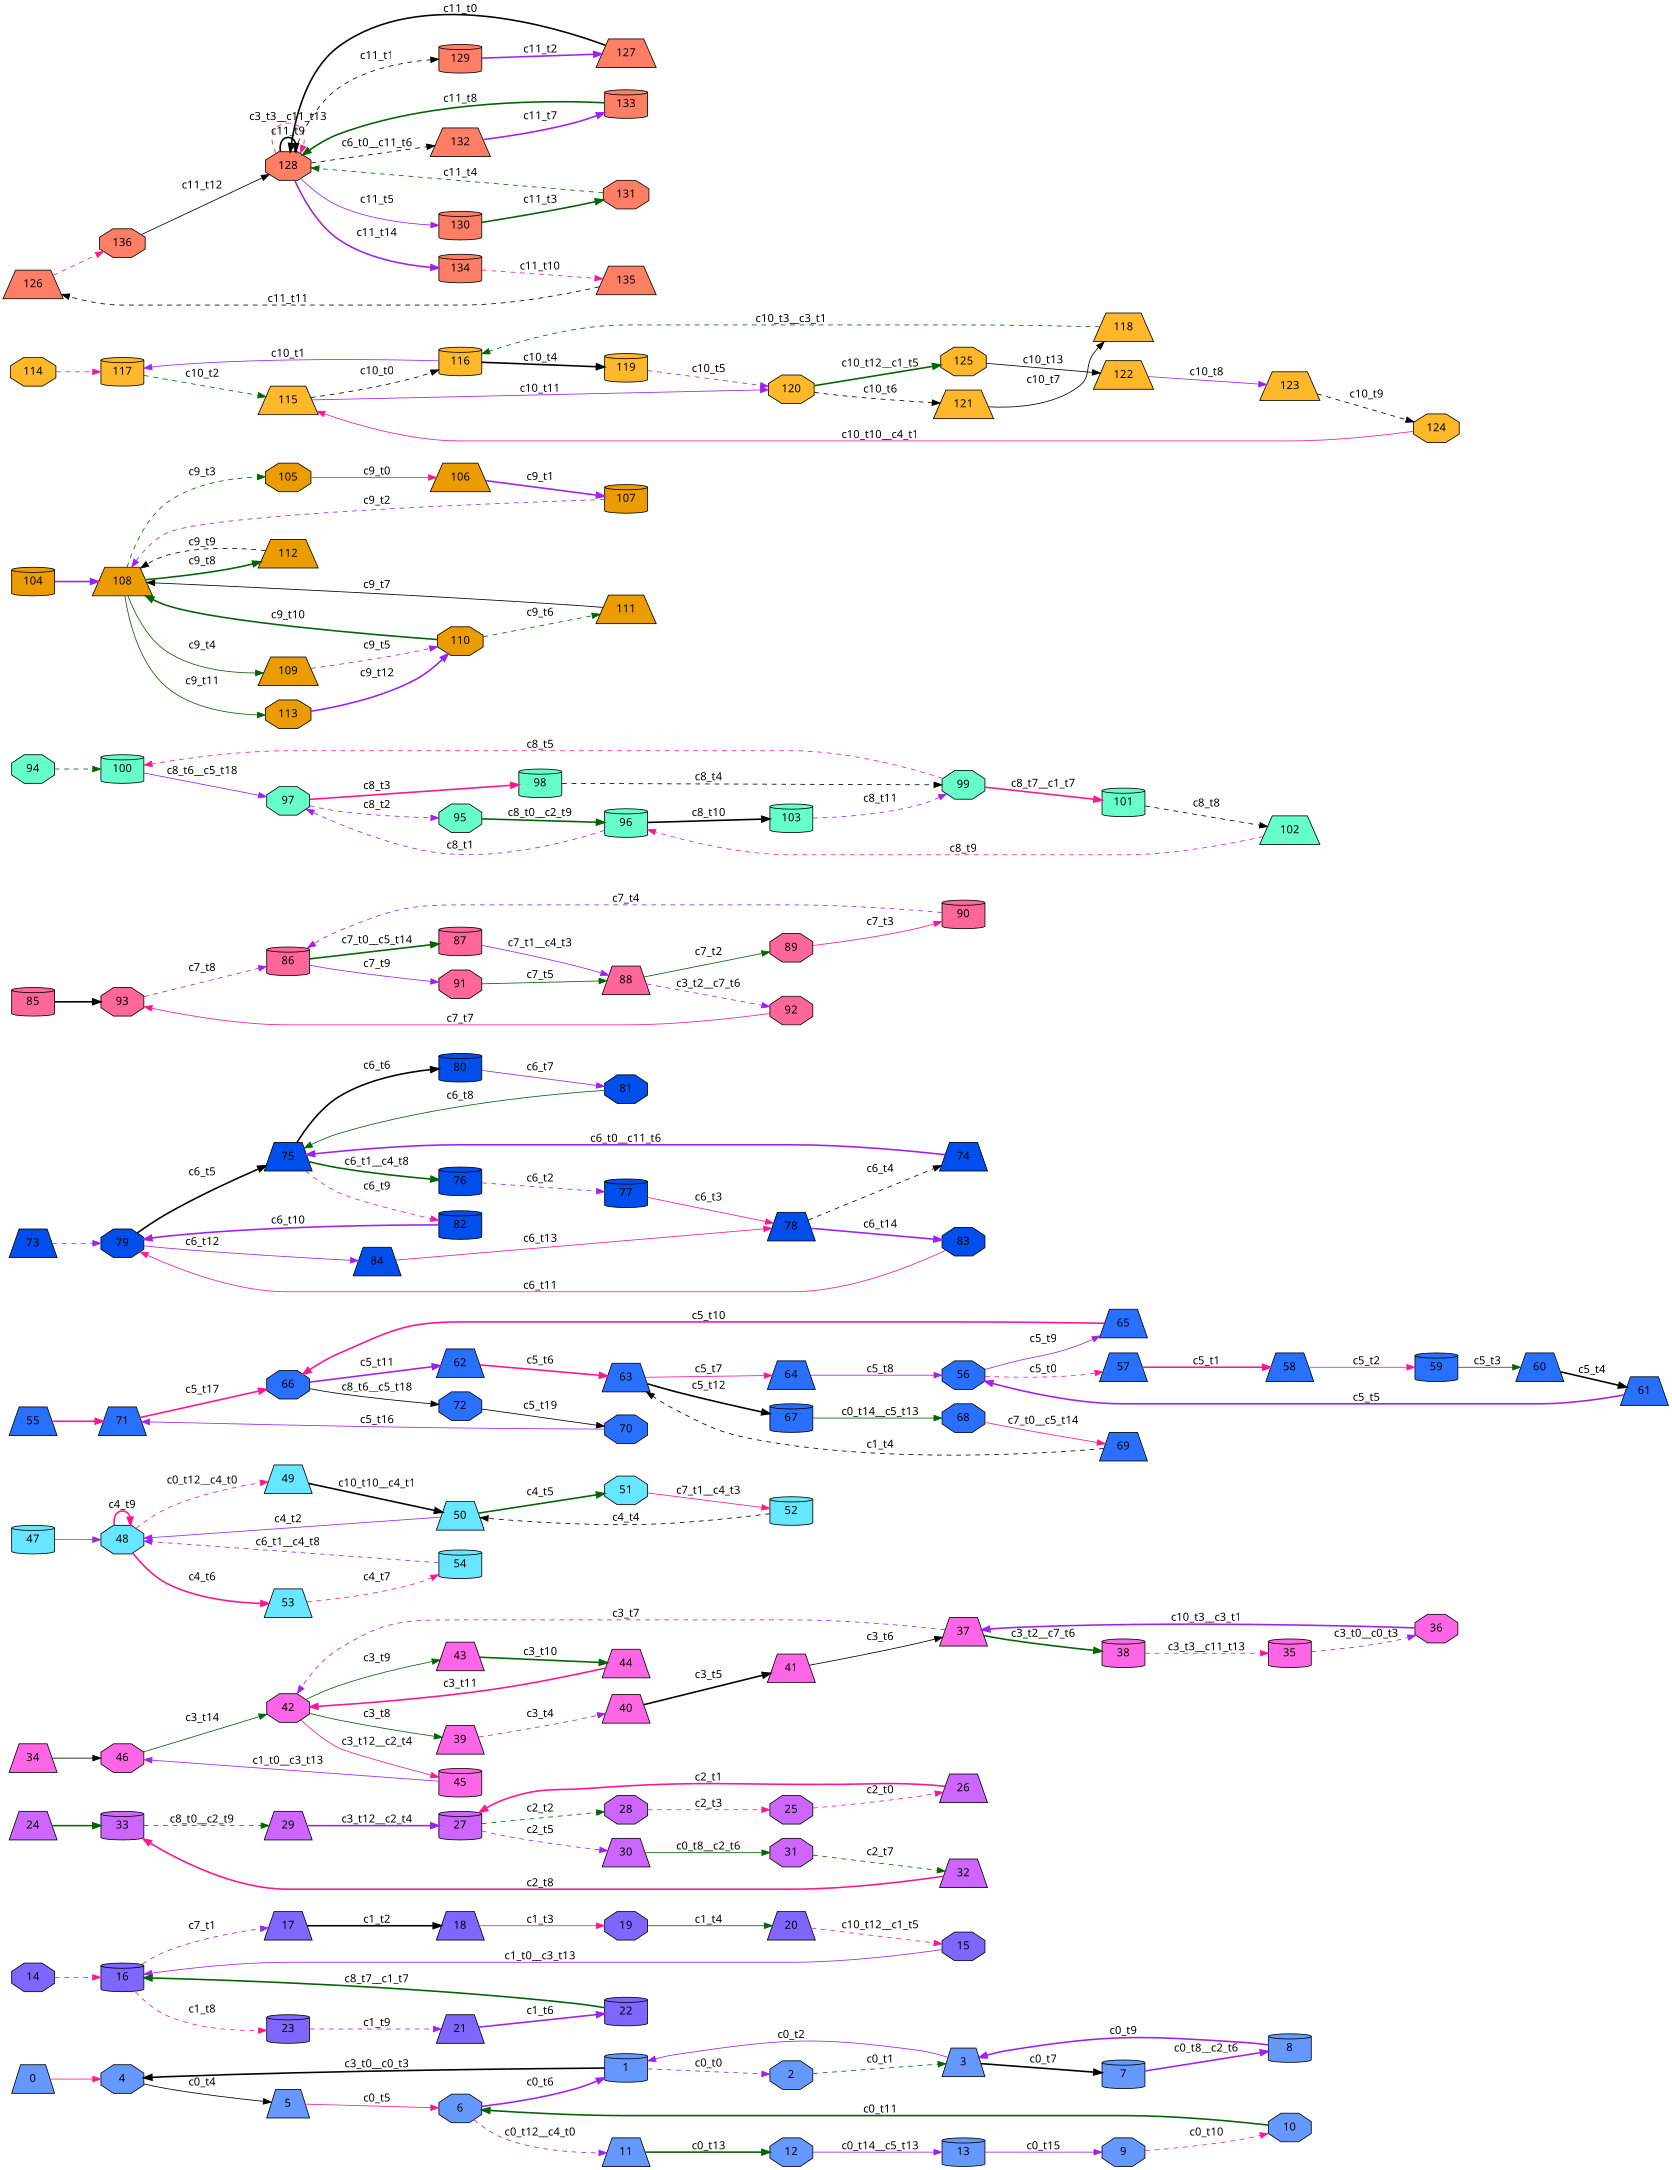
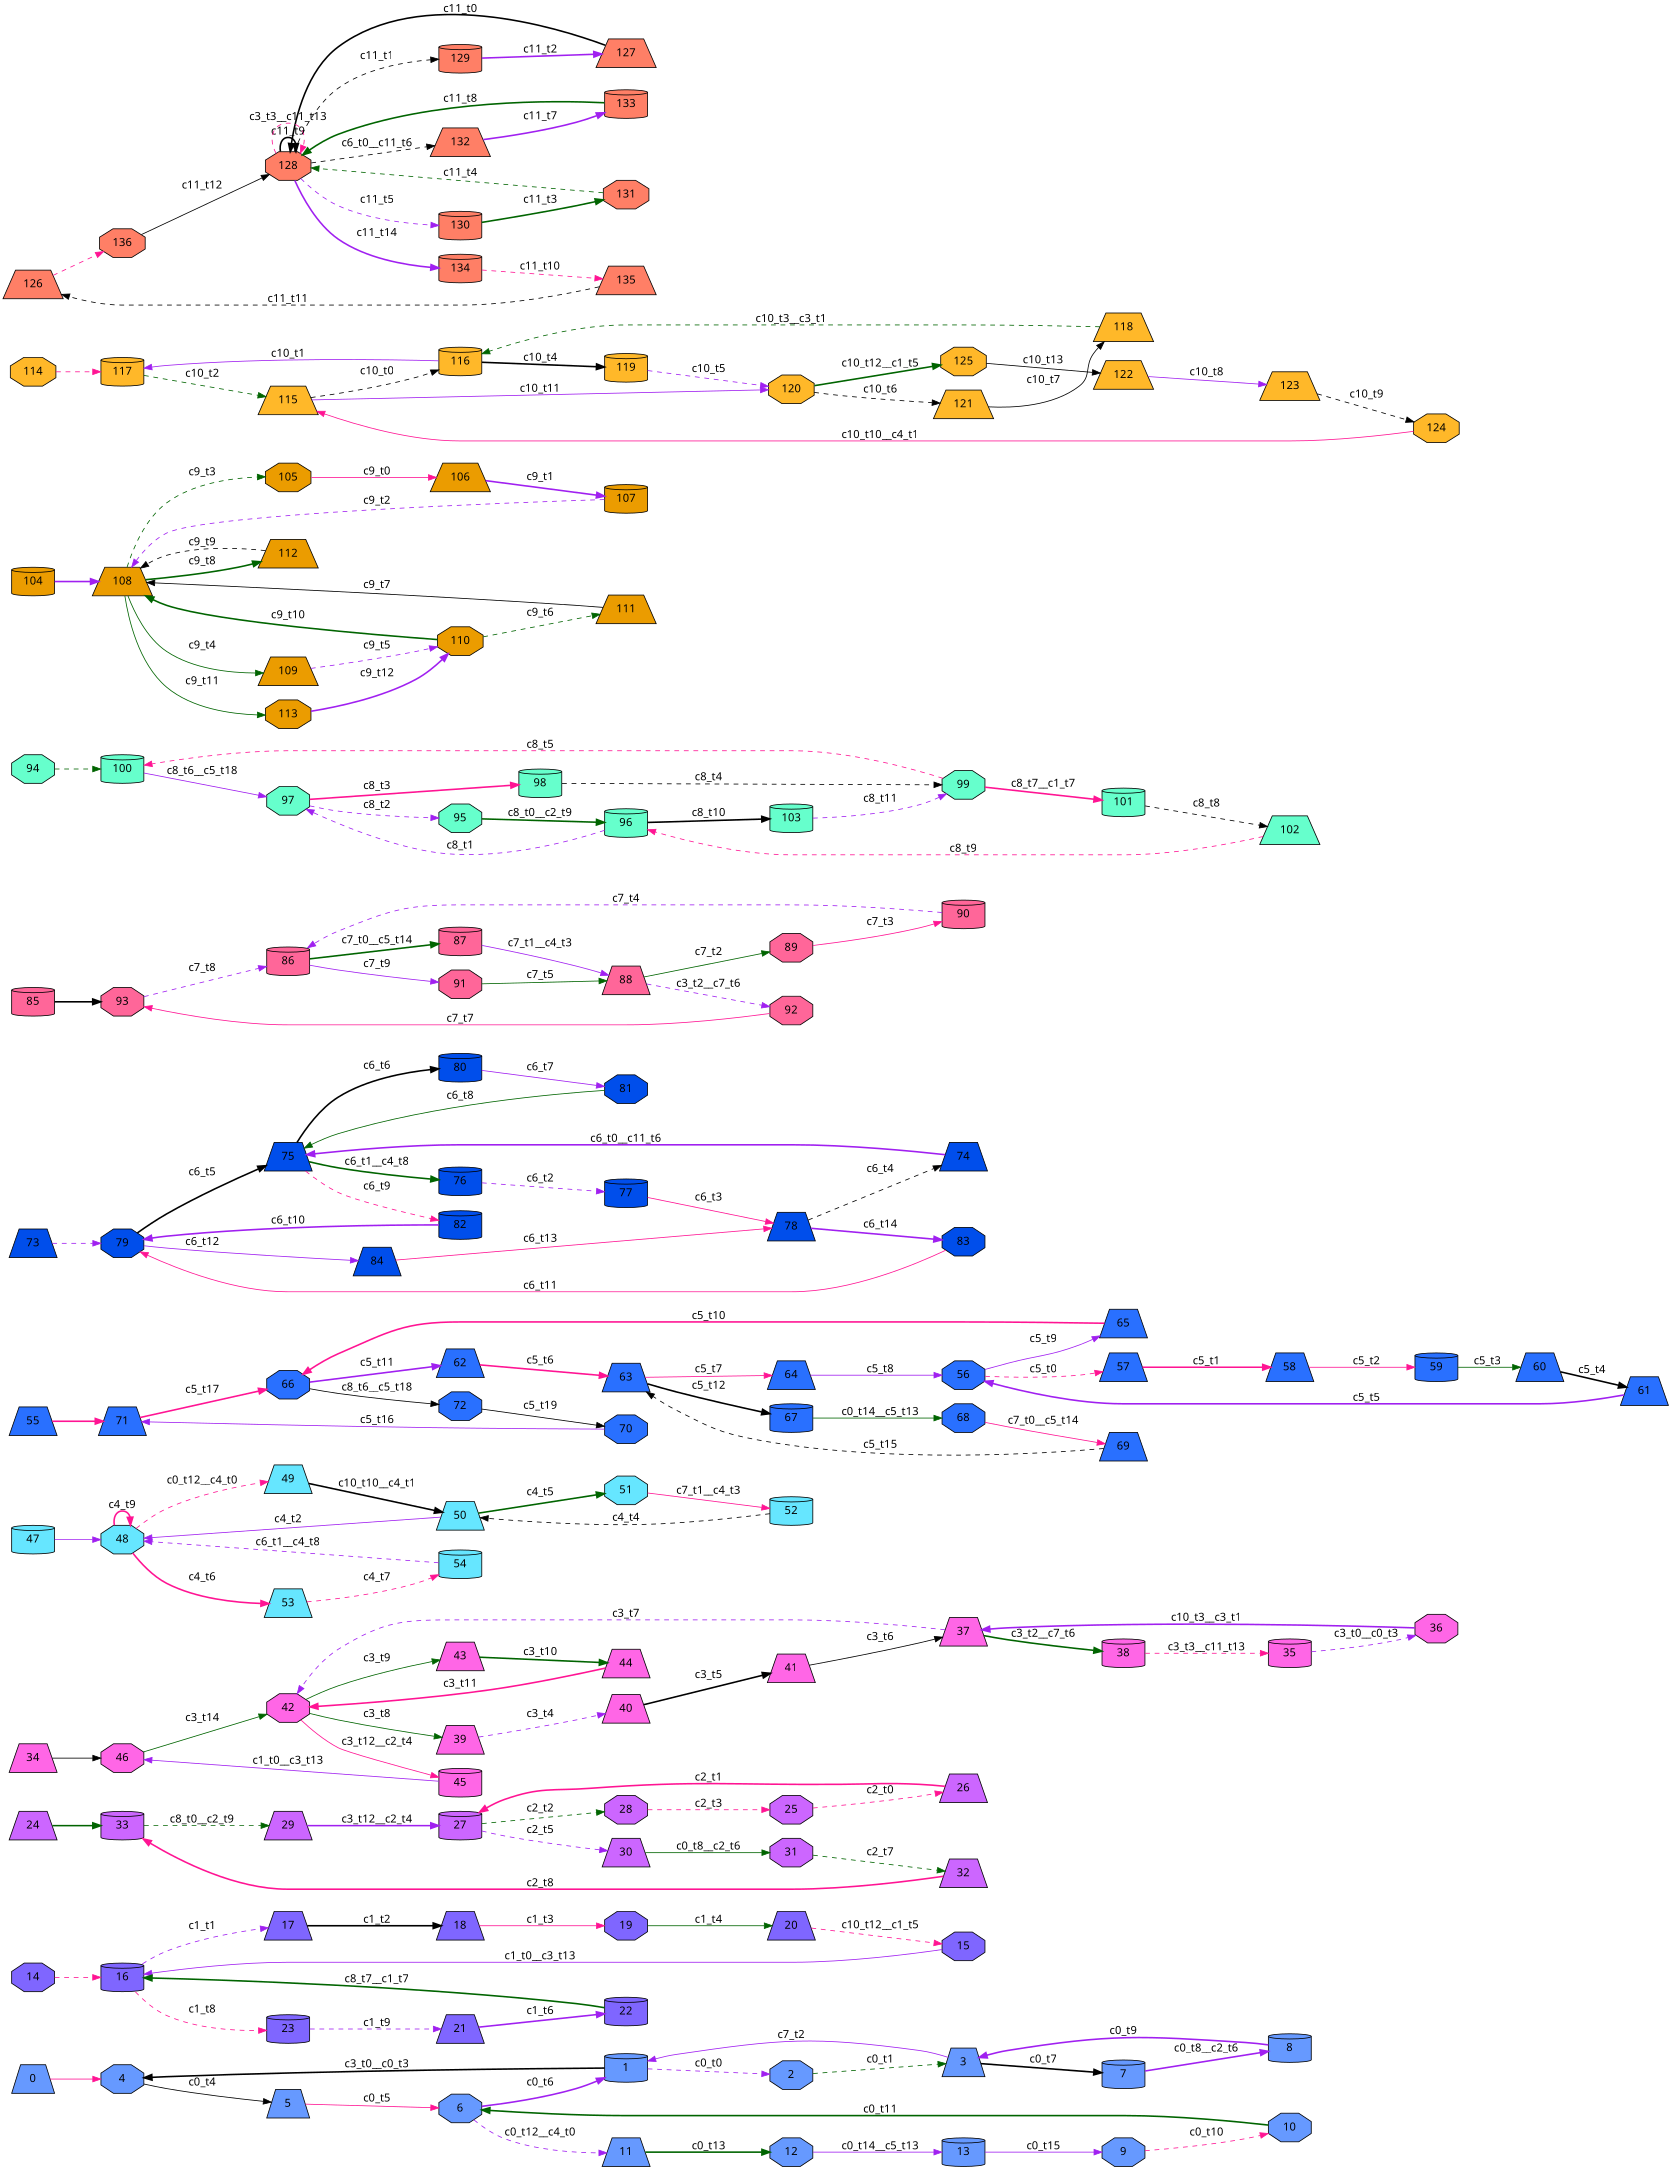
edge "128" -> "130": style solid -> dashed
edge "69" -> "63": label "c1_t4" -> "c5_t15"
edge "16" -> "17": label "c7_t1" -> "c1_t1"
edge "3" -> "1": label "c0_t2" -> "c7_t2"
